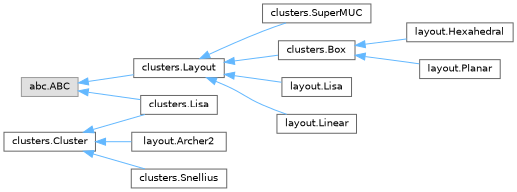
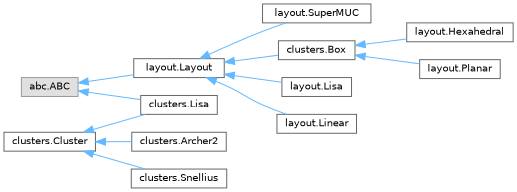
node "clusters.SuperMUC": label "clusters.SuperMUC" -> "layout.SuperMUC"
node "clusters.Layout": label "clusters.Layout" -> "layout.Layout"
node "layout.Archer2": label "layout.Archer2" -> "clusters.Archer2"
